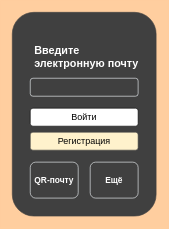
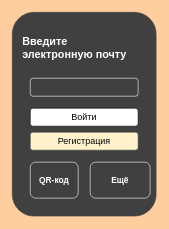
node "Введите электронную почту": moved (87, 57) -> (75, 48)
node "QR-почту": label "QR-почту" -> "QR-код"
node "Ещё": size 48x36 -> 60x36
